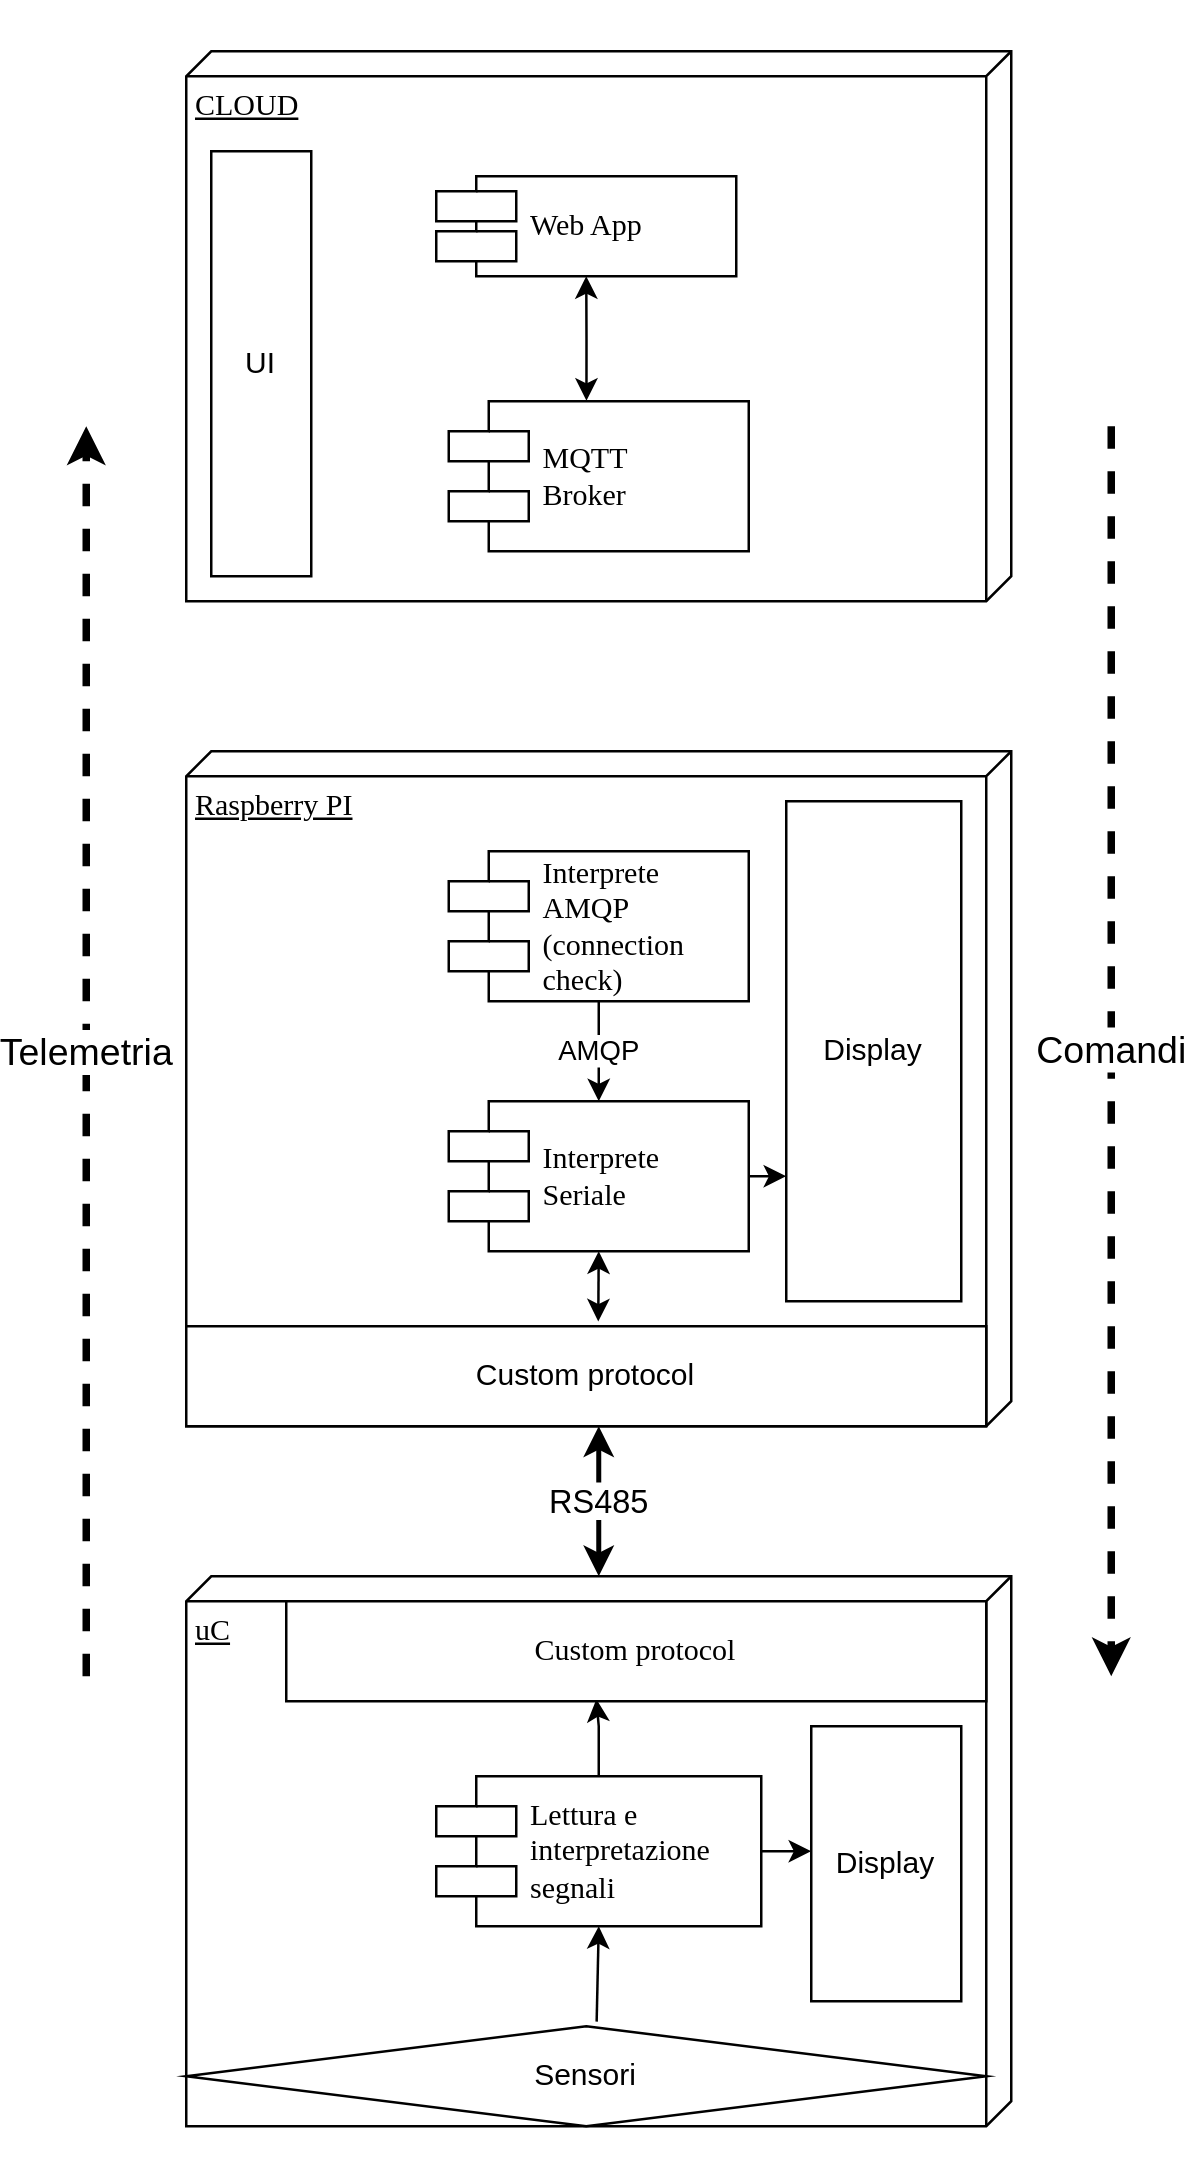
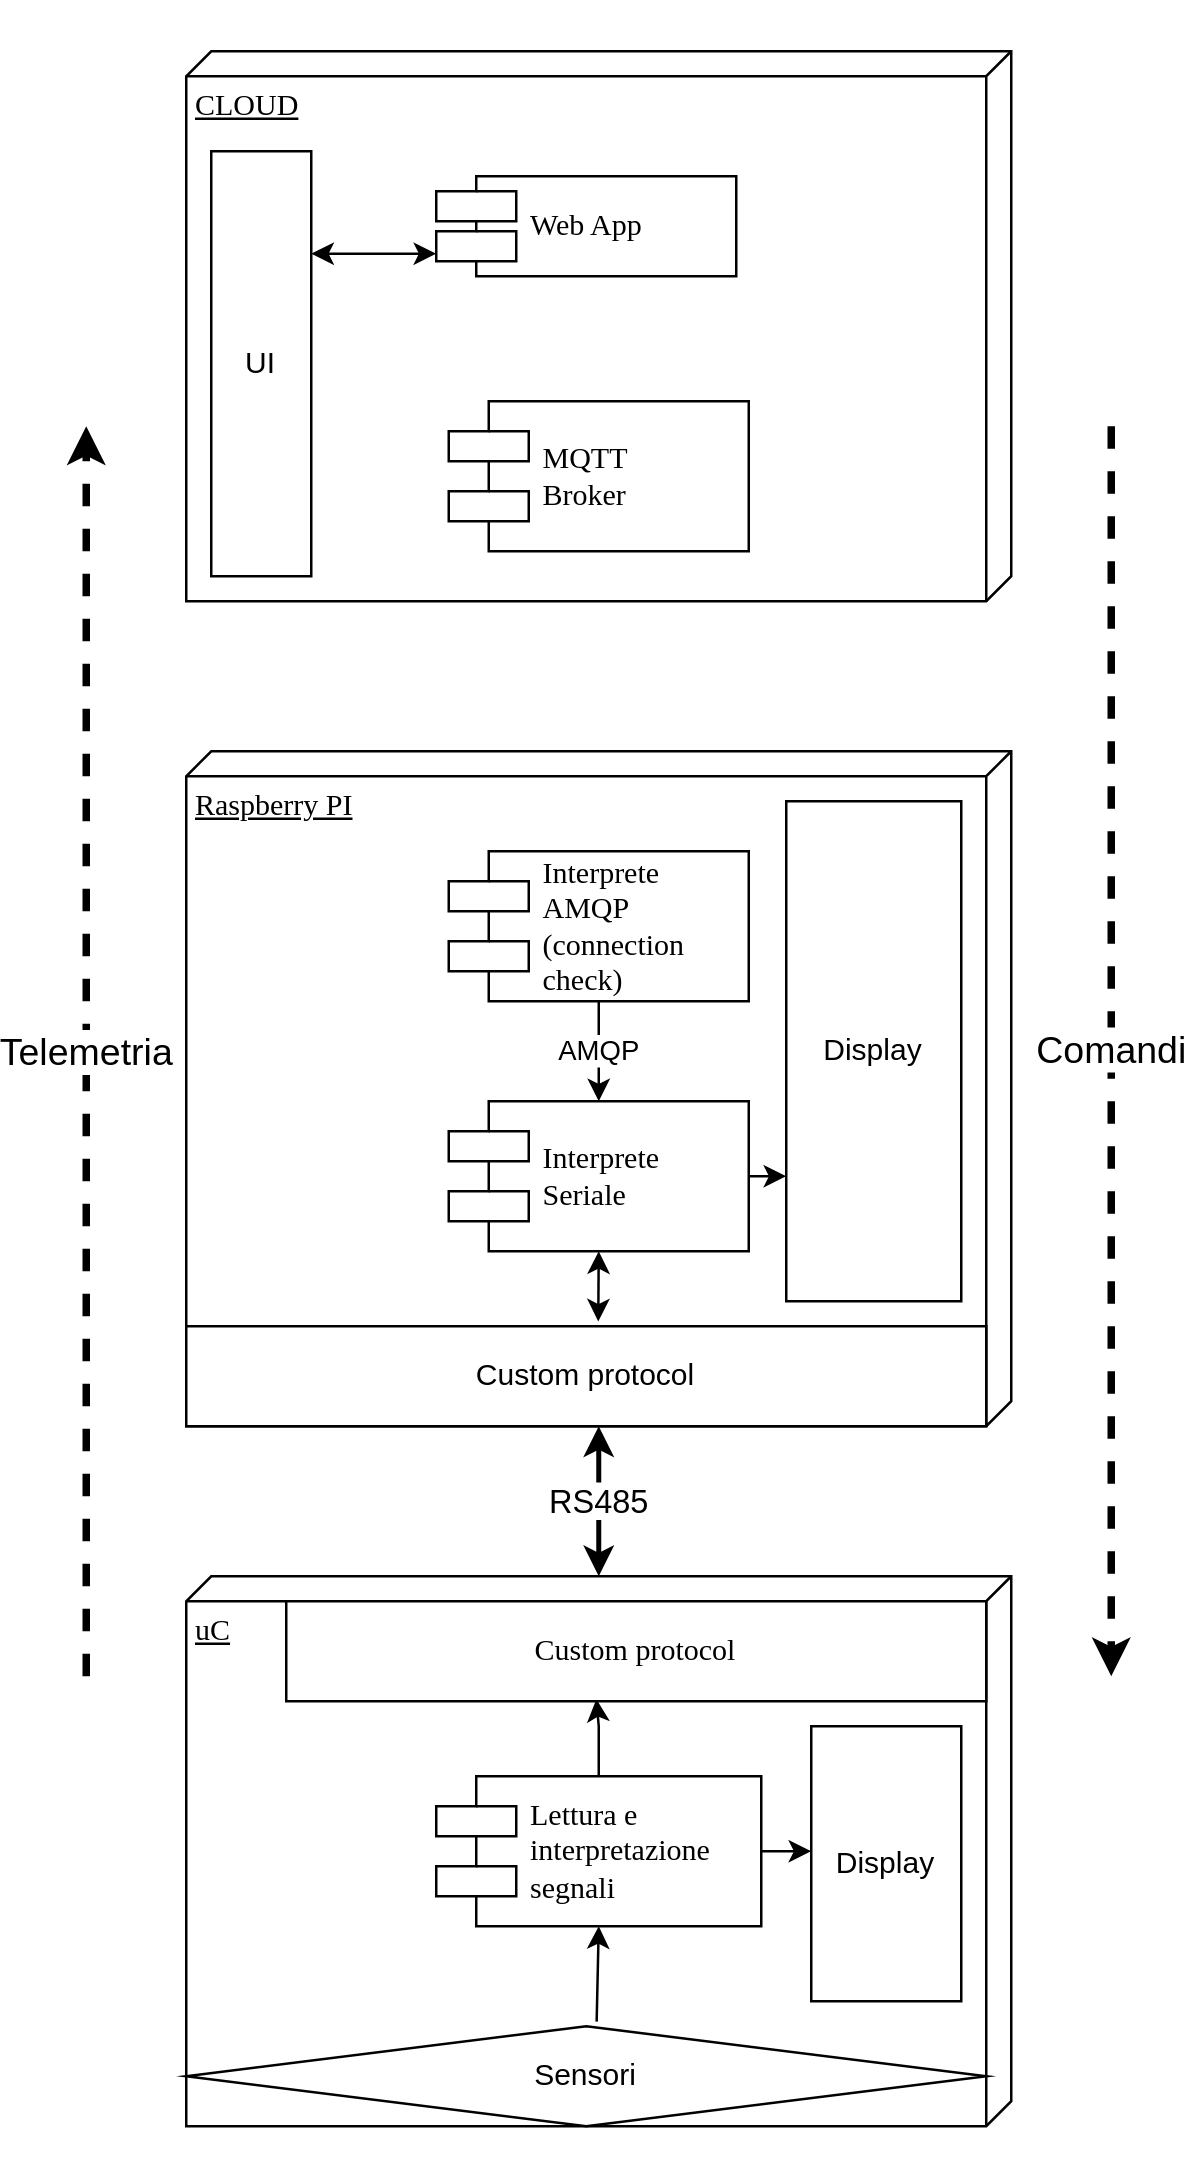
edge "Web App" -- "UI": added
edge "Web App" -- "MQTT Broker": removed
